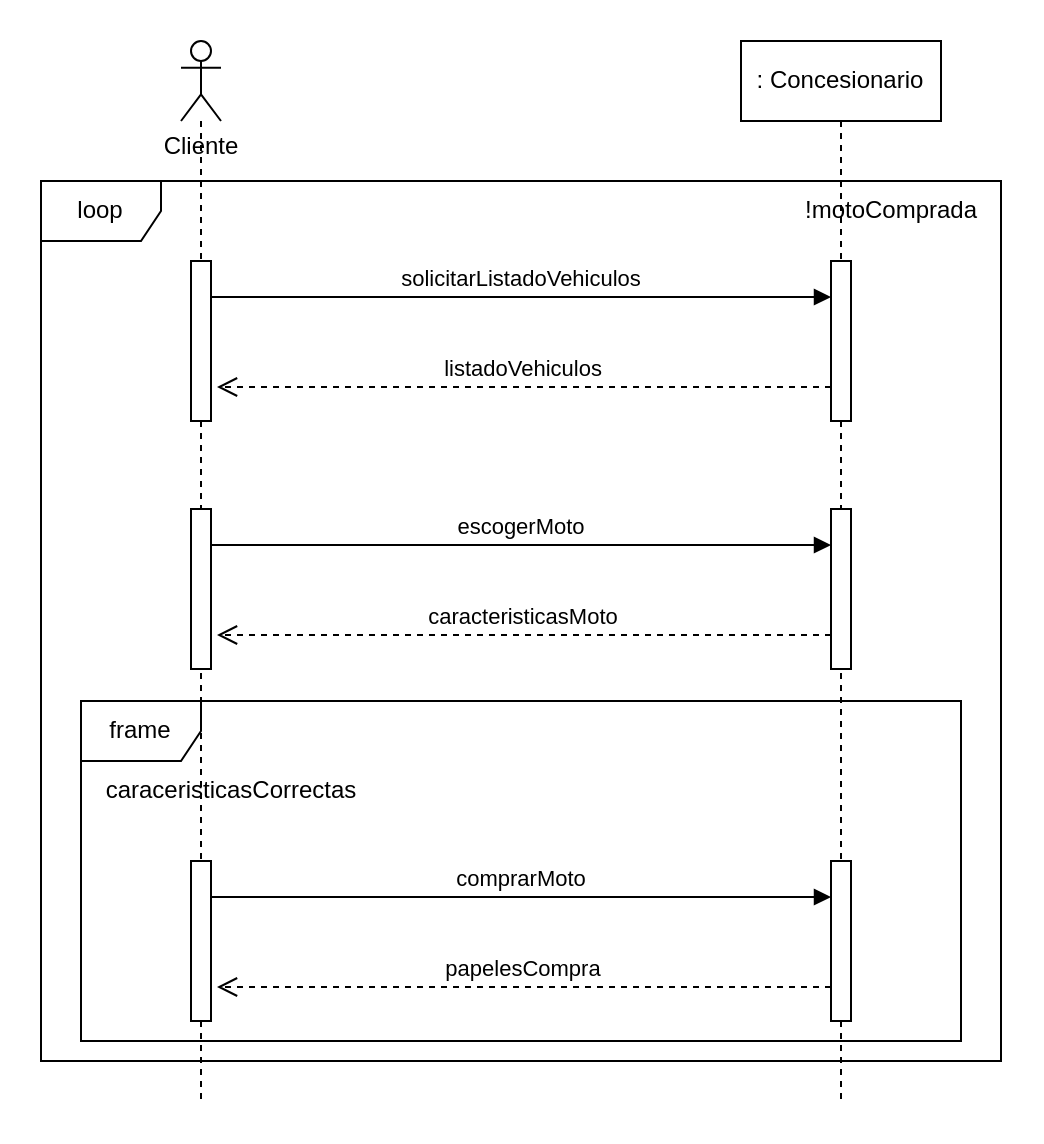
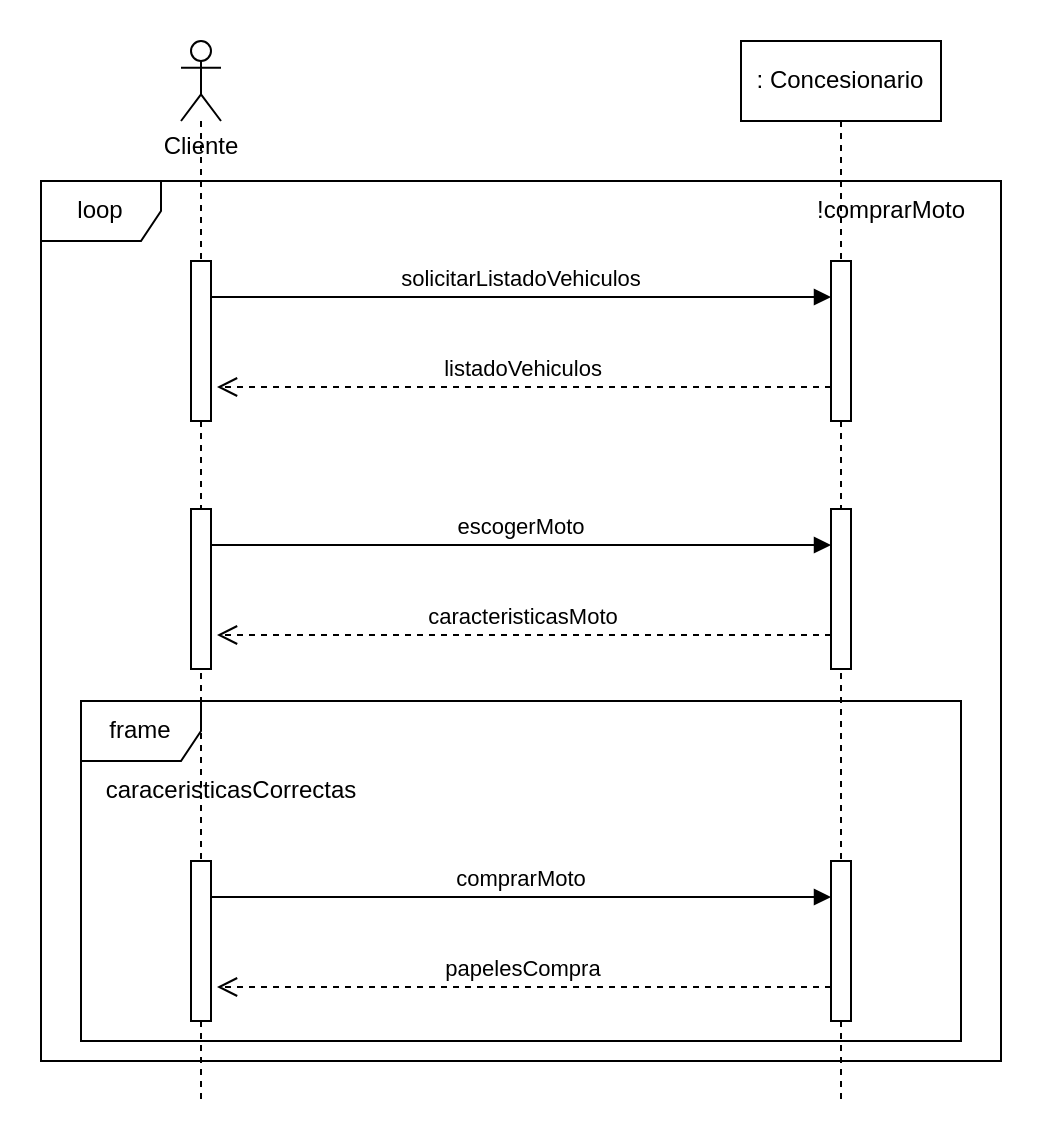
node "!motoComprada": label "!motoComprada" -> "!comprarMoto"
